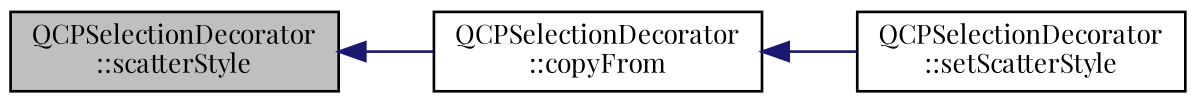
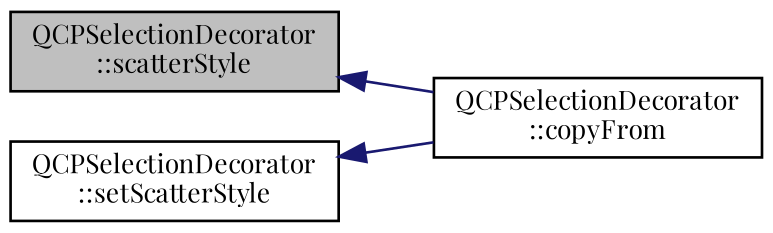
edge "QCPSelectionDecorator ::setScatterStyle" -> "QCPSelectionDecorator ::copyFrom": reversed
